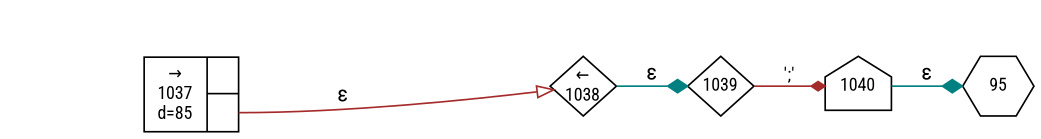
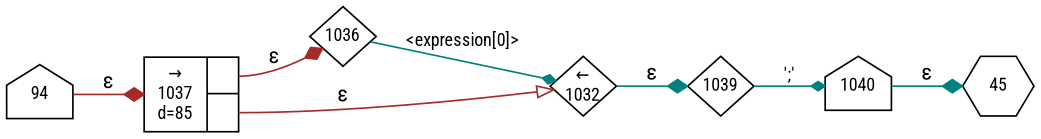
node "1036": added
node "← 1038": label "← 1038" -> "← 1032"
edge "1039" -> "1040": color brown -> teal
node "95": label "95" -> "45"
node "94": added
